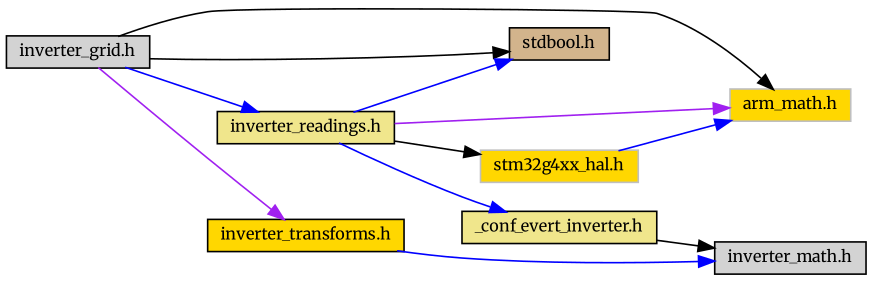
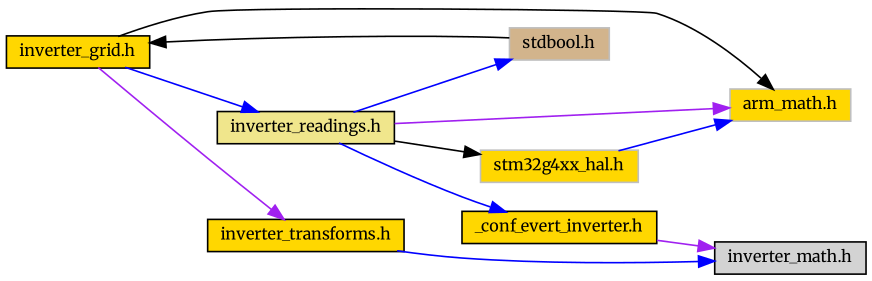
node "stdbool.h": color black -> grey75
node "inverter_grid.h": fillcolor lightgrey -> gold
edge "inverter_grid.h" -> "stdbool.h": reversed
node "_conf_evert_inverter.h": fillcolor khaki -> gold
edge "_conf_evert_inverter.h" -> "inverter_math.h": color black -> purple
